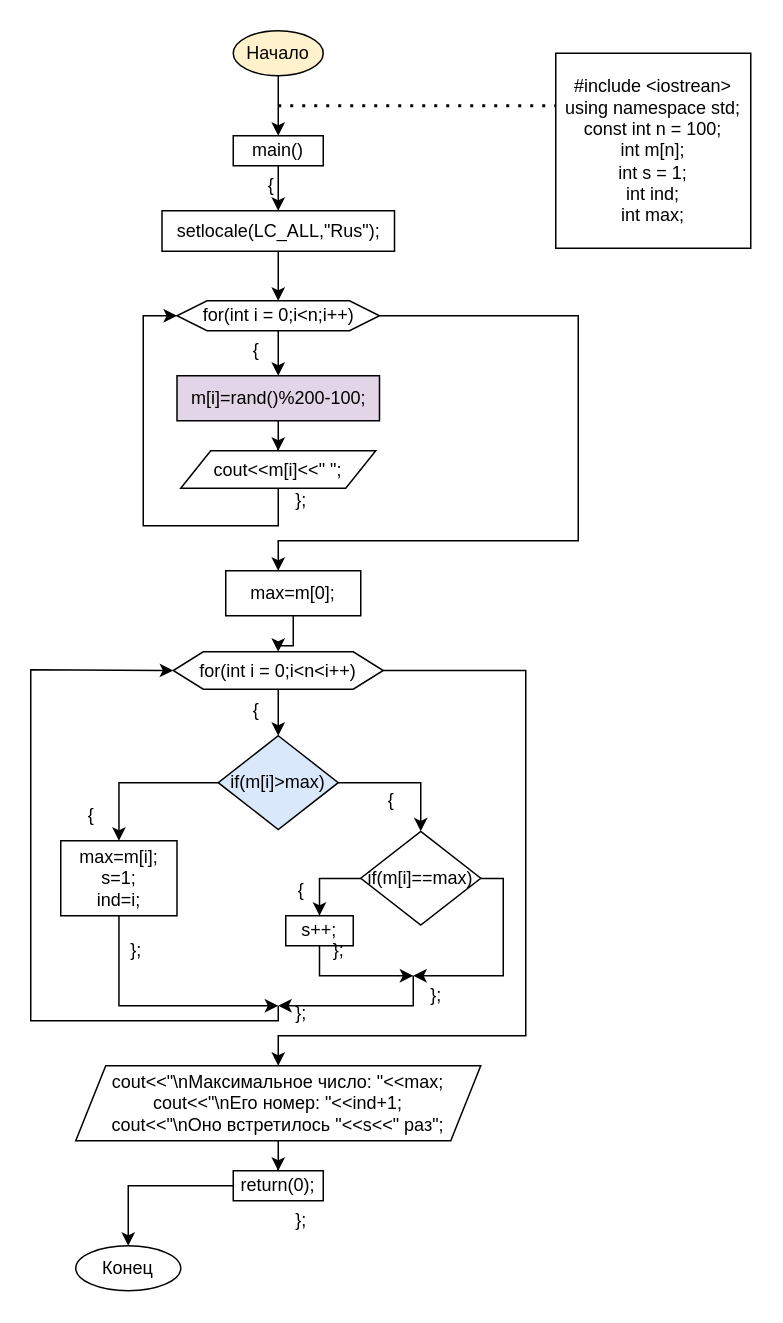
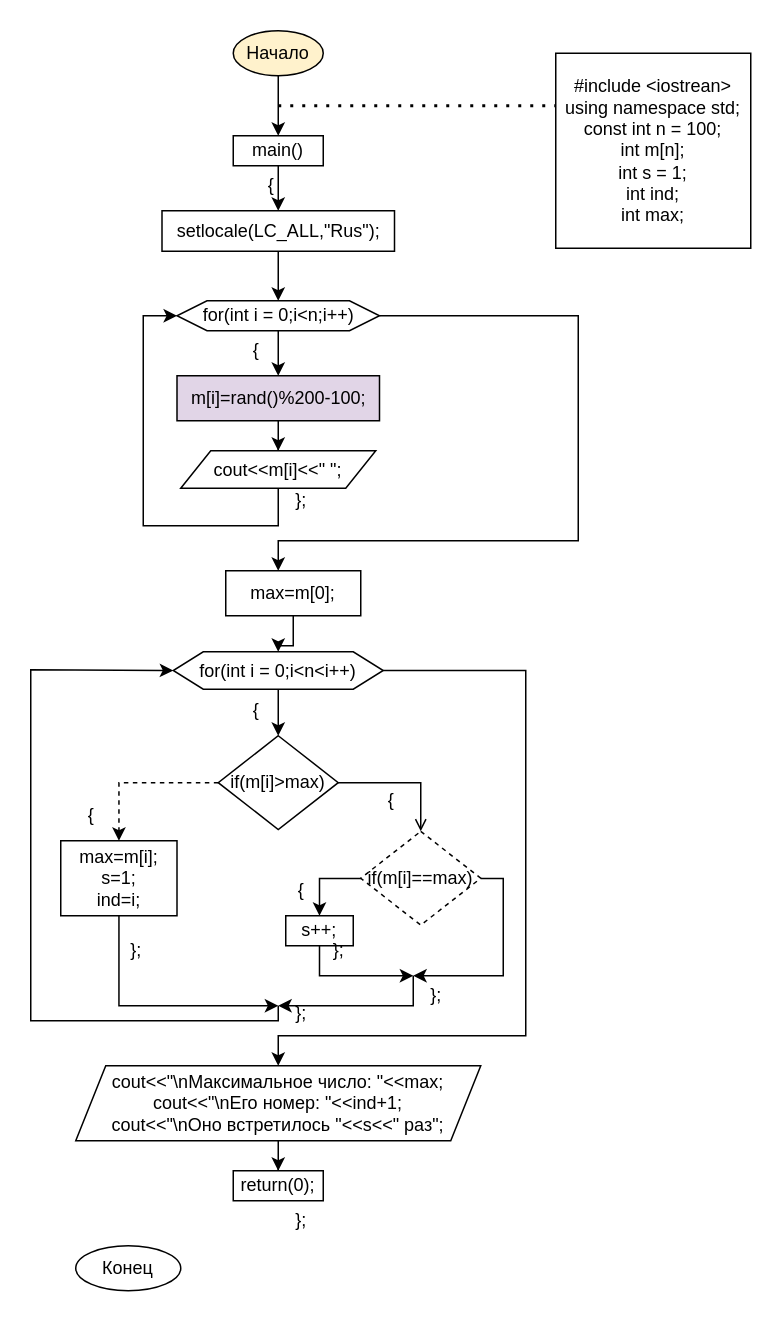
edge "if(m[i]>max)" -> "max=m[i]; s=1; ind=i;": style solid -> dashed
node "if(m[i]>max)": fillcolor #dae8fc -> #ffffff
edge "if(m[i]>max)" -> "if(m[i]==max)": arrowhead classic -> open
node "if(m[i]==max)": style solid -> dashed
edge "return(0);" -> "Конец": removed
